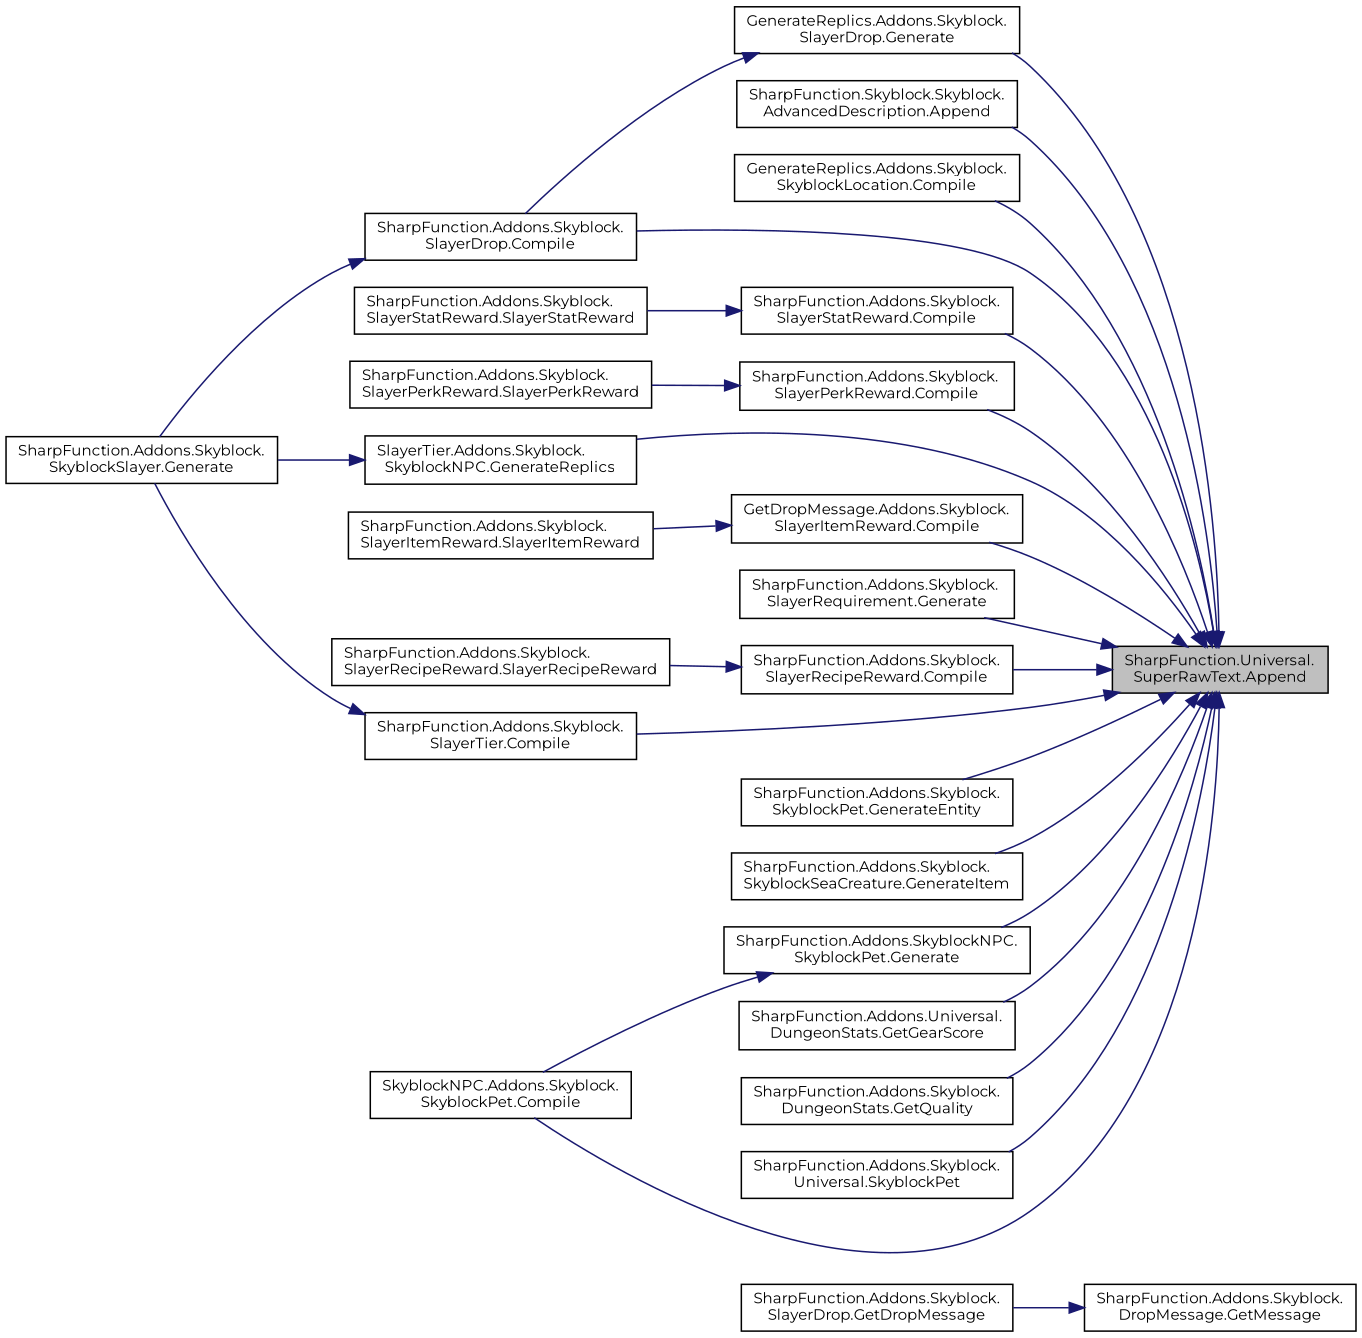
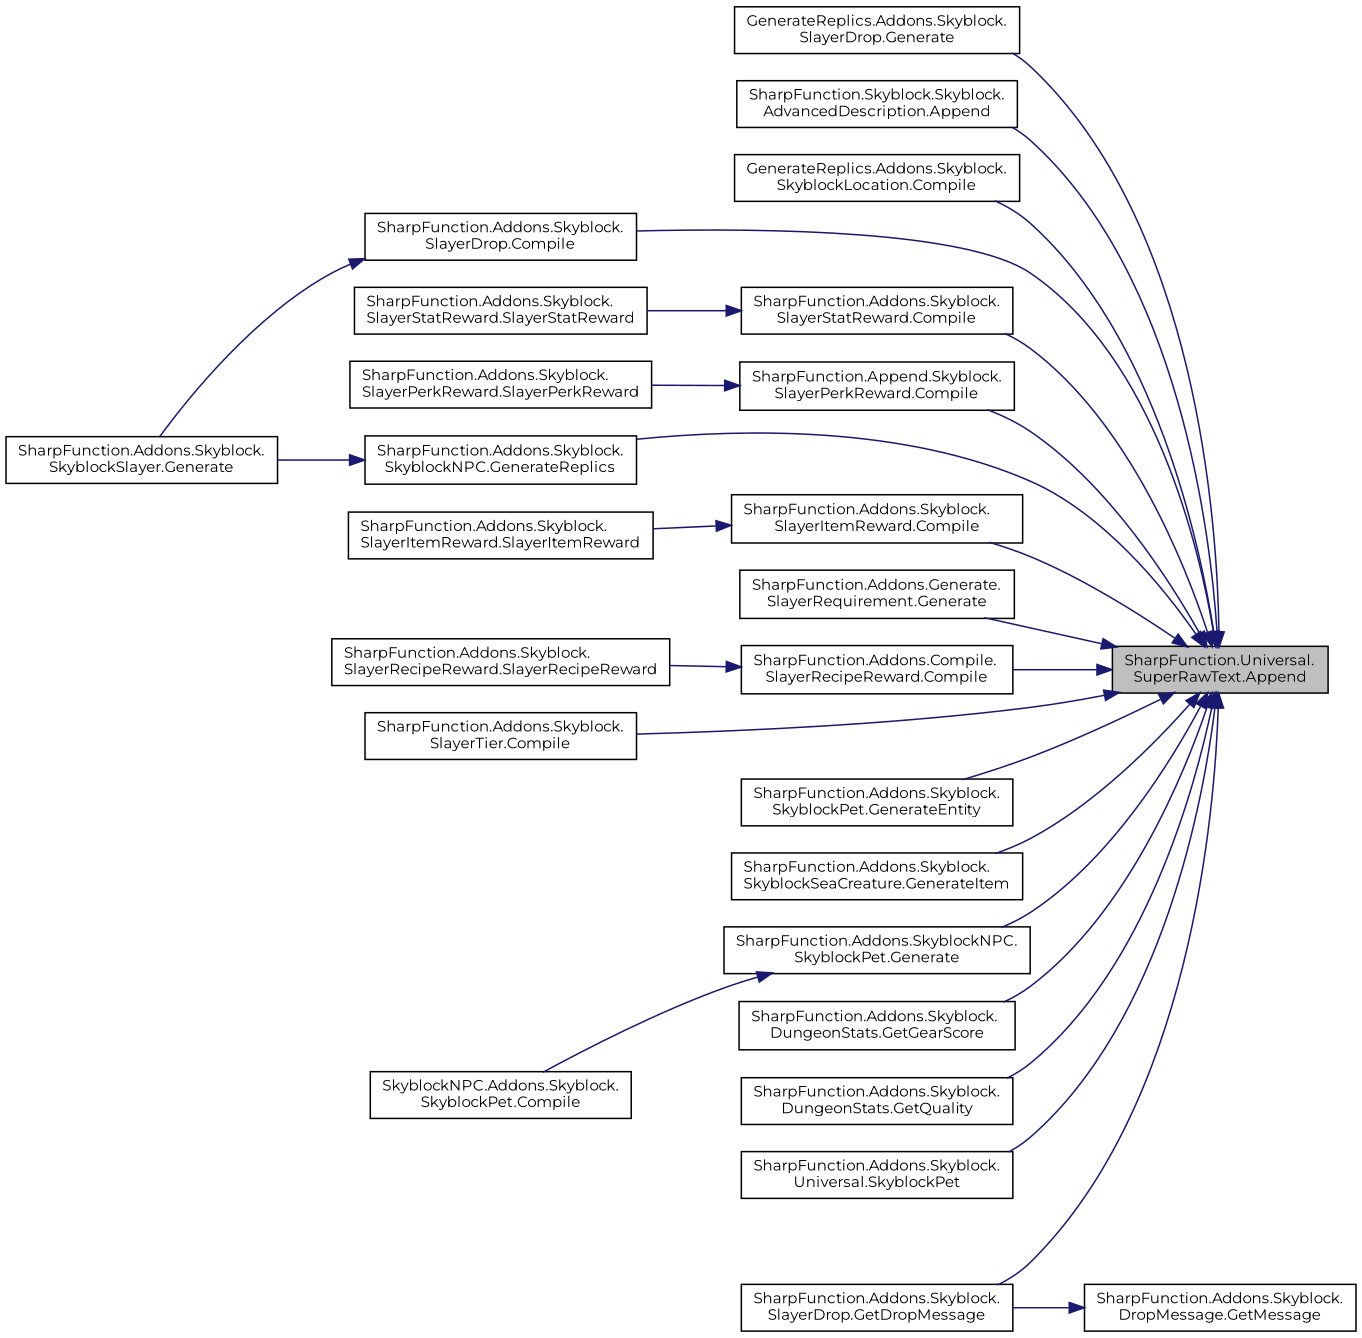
edge "SharpFunction.Addons.Skyblock. SlayerDrop.Compile" -> "GenerateReplics.Addons.Skyblock. SlayerDrop.Generate": removed
node "SharpFunction.Addons.Skyblock. SlayerPerkReward.Compile": label "SharpFunction.Addons.Skyblock. SlayerPerkReward.Compile" -> "SharpFunction.Append.Skyblock. SlayerPerkReward.Compile"
node "SlayerTier.Addons.Skyblock. SkyblockNPC.GenerateReplics": label "SlayerTier.Addons.Skyblock. SkyblockNPC.GenerateReplics" -> "SharpFunction.Addons.Skyblock. SkyblockNPC.GenerateReplics"
node "GetDropMessage.Addons.Skyblock. SlayerItemReward.Compile": label "GetDropMessage.Addons.Skyblock. SlayerItemReward.Compile" -> "SharpFunction.Addons.Skyblock. SlayerItemReward.Compile"
node "SharpFunction.Addons.Skyblock. SlayerRequirement.Generate": label "SharpFunction.Addons.Skyblock. SlayerRequirement.Generate" -> "SharpFunction.Addons.Generate. SlayerRequirement.Generate"
edge "SharpFunction.Addons.Skyblock. SkyblockSlayer.Generate" -> "SharpFunction.Addons.Skyblock. SlayerTier.Compile": removed
node "SharpFunction.Addons.Skyblock. SlayerRecipeReward.Compile": label "SharpFunction.Addons.Skyblock. SlayerRecipeReward.Compile" -> "SharpFunction.Addons.Compile. SlayerRecipeReward.Compile"
node "SharpFunction.Addons.Universal. DungeonStats.GetGearScore": label "SharpFunction.Addons.Universal. DungeonStats.GetGearScore" -> "SharpFunction.Addons.Skyblock. DungeonStats.GetGearScore"
edge "SkyblockNPC.Addons.Skyblock. SkyblockPet.Compile" -> "SharpFunction.Universal. SuperRawText.Append": now "SharpFunction.Addons.Skyblock. SlayerDrop.GetDropMessage" -> "SharpFunction.Universal. SuperRawText.Append"
